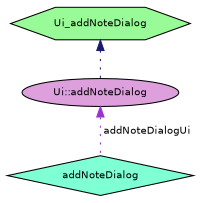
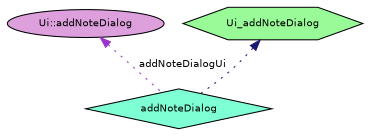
edge "Ui::addNoteDialog" -> "Ui_addNoteDialog": now "addNoteDialog" -> "Ui_addNoteDialog"
